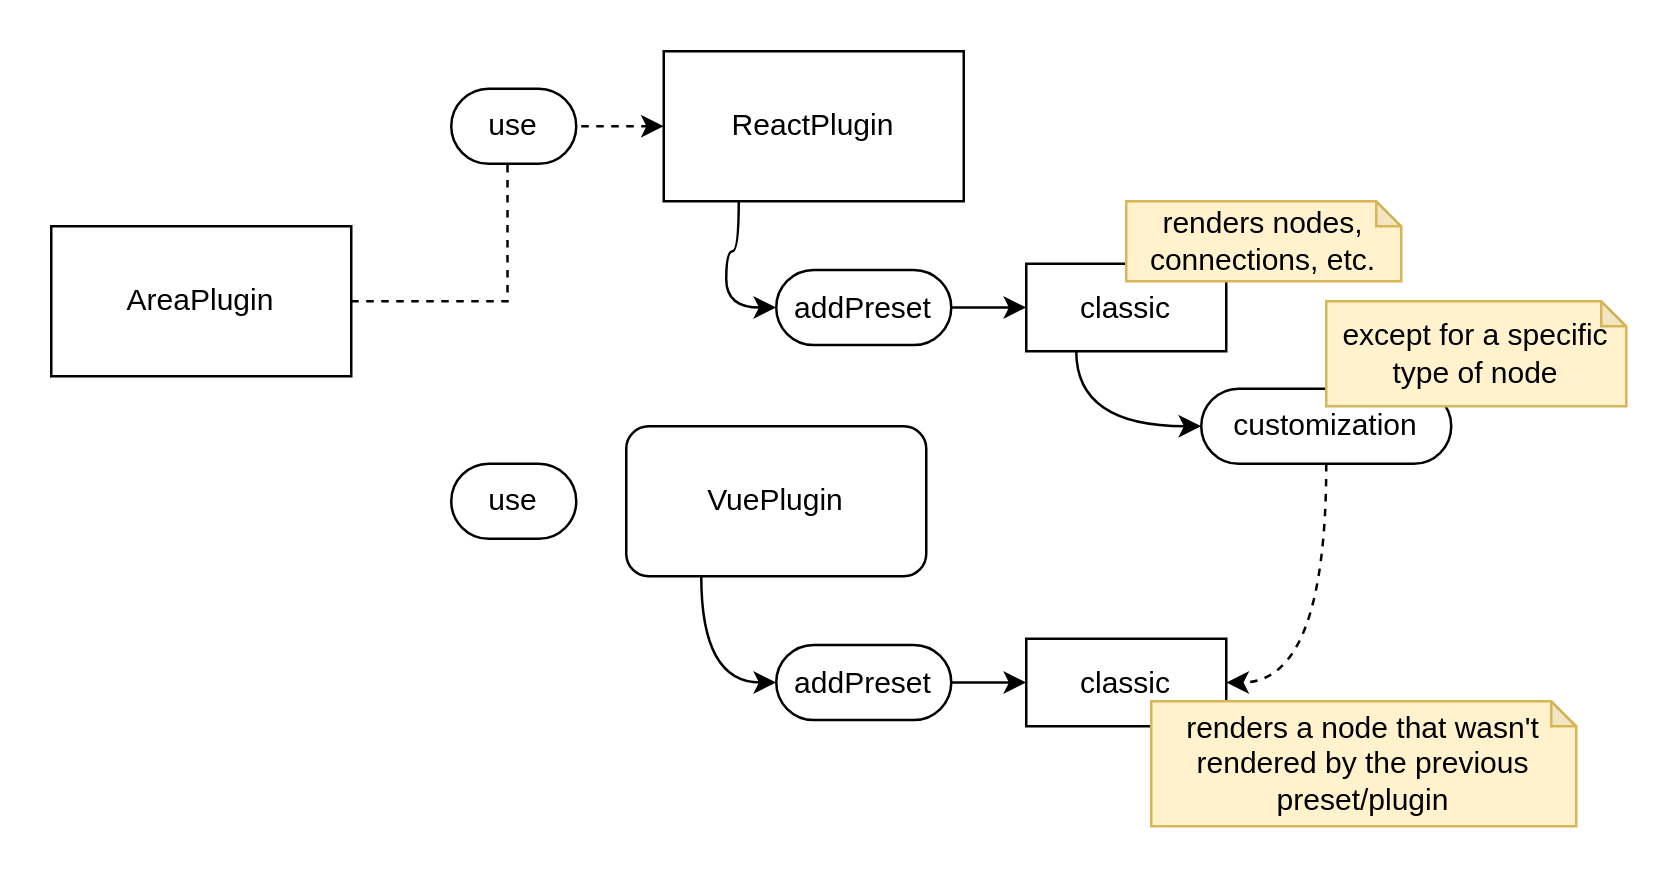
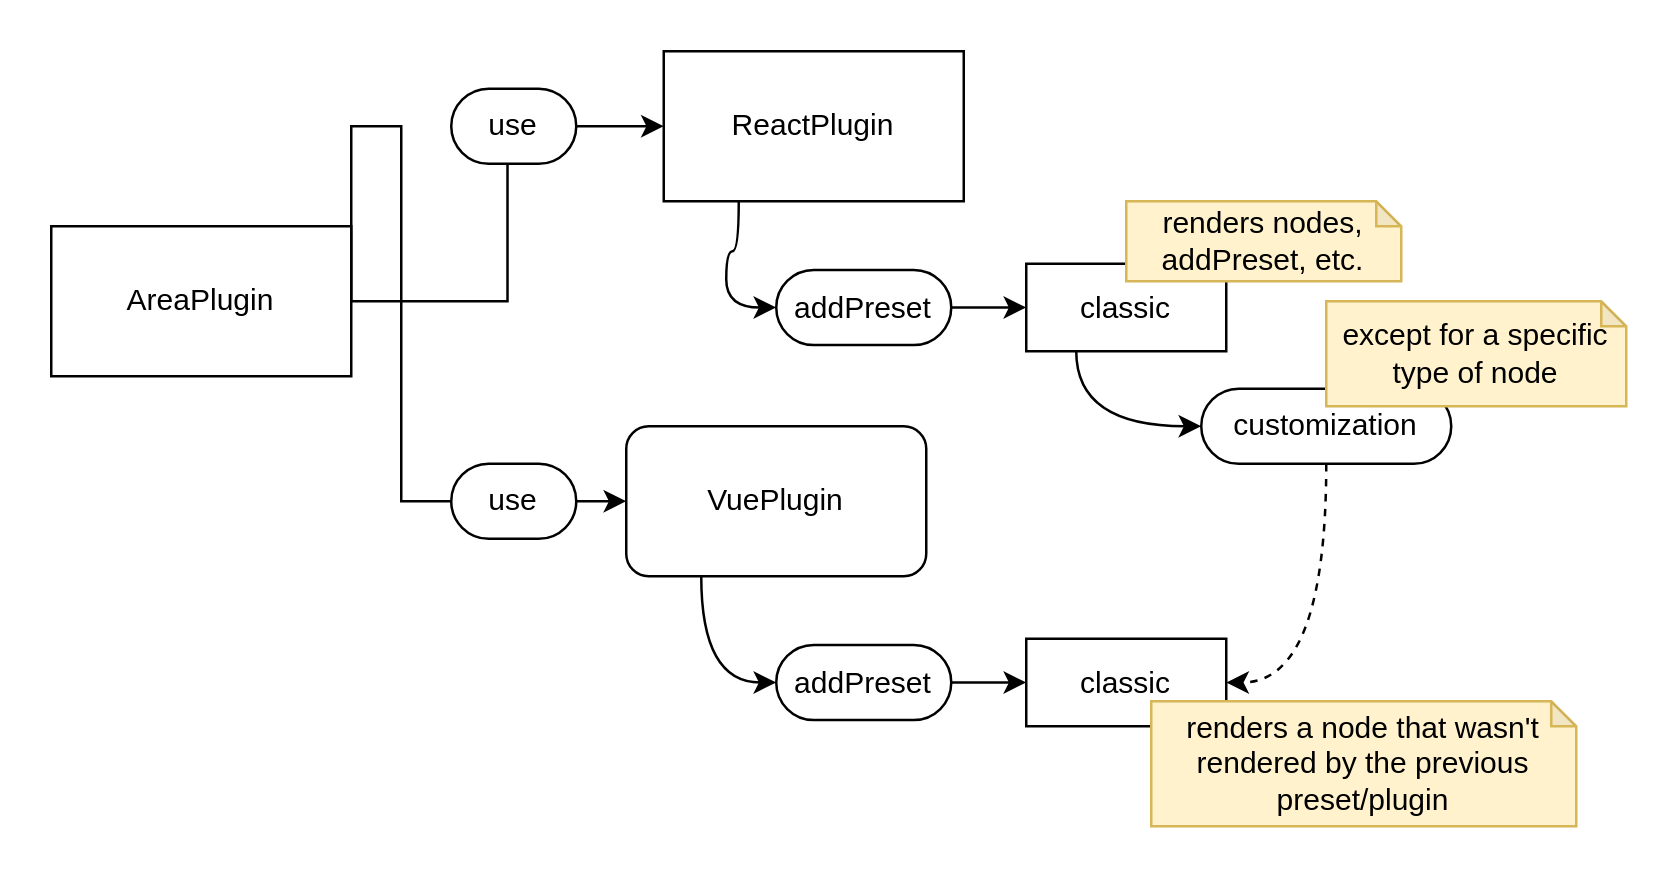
edge "AreaPlugin" -> "VuePlugin": added
node "renders nodes, connections, etc.": label "renders nodes, connections, etc." -> "renders nodes, addPreset, etc."
edge "AreaPlugin" -> "ReactPlugin": style dashed -> solid
